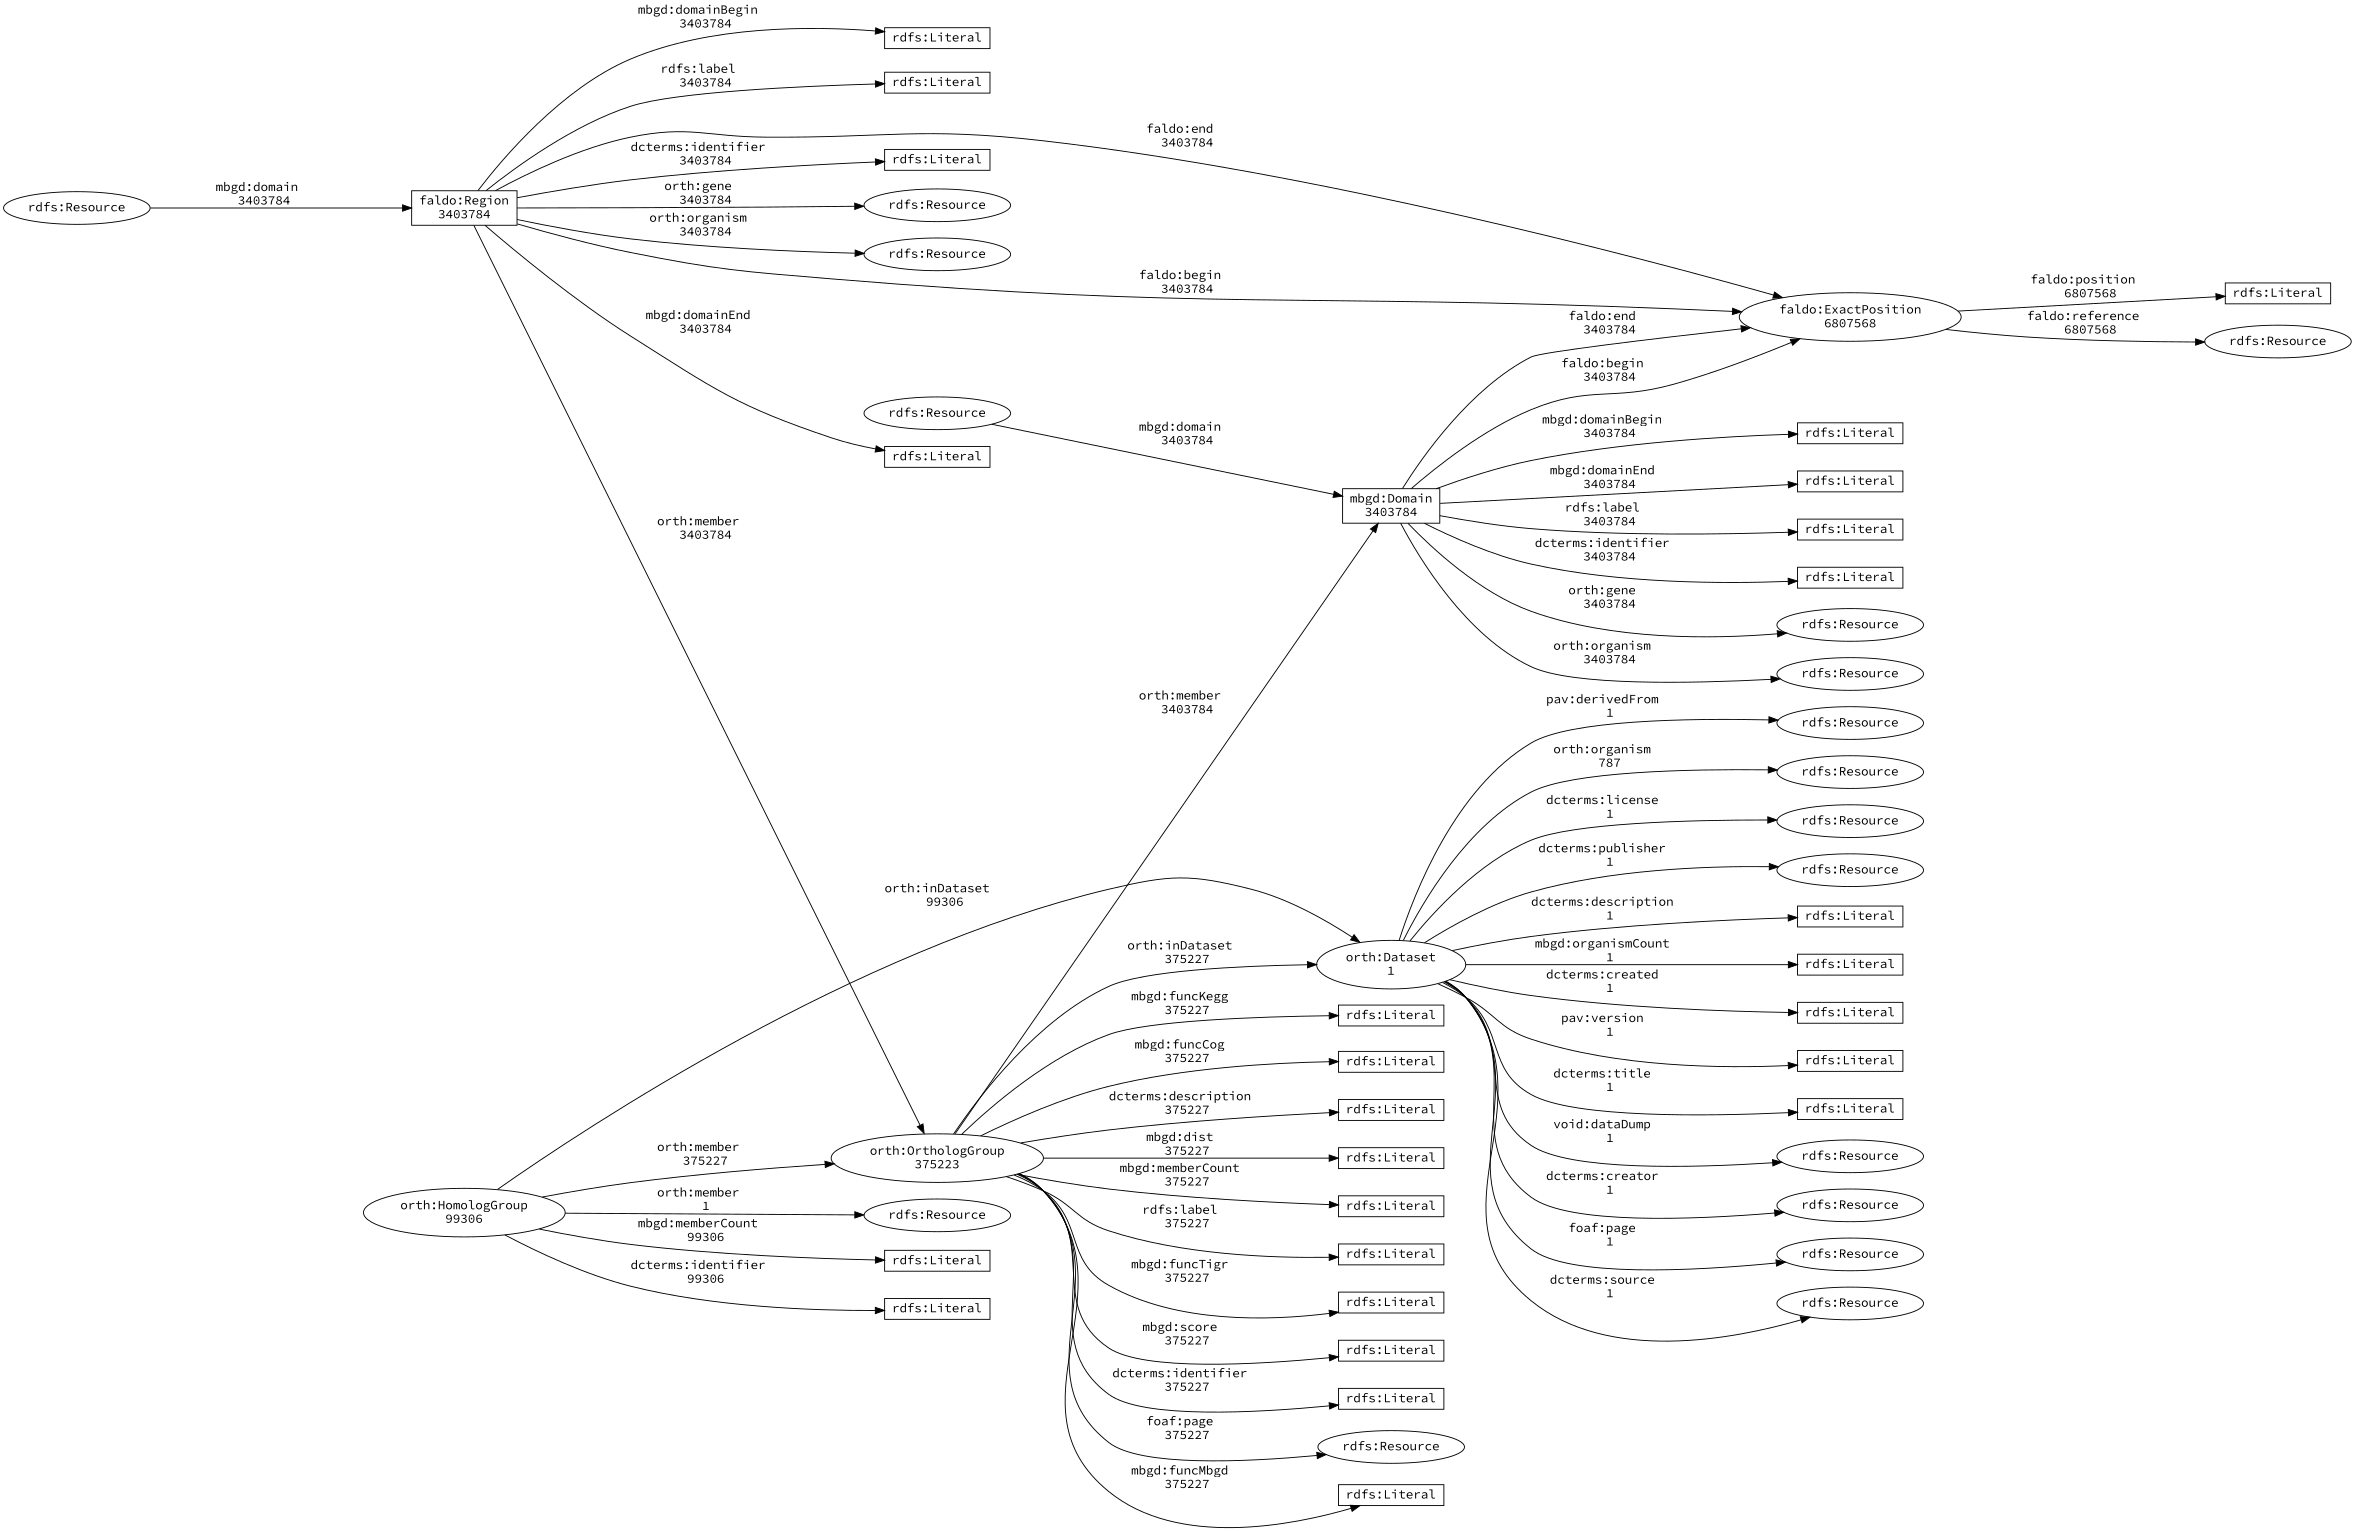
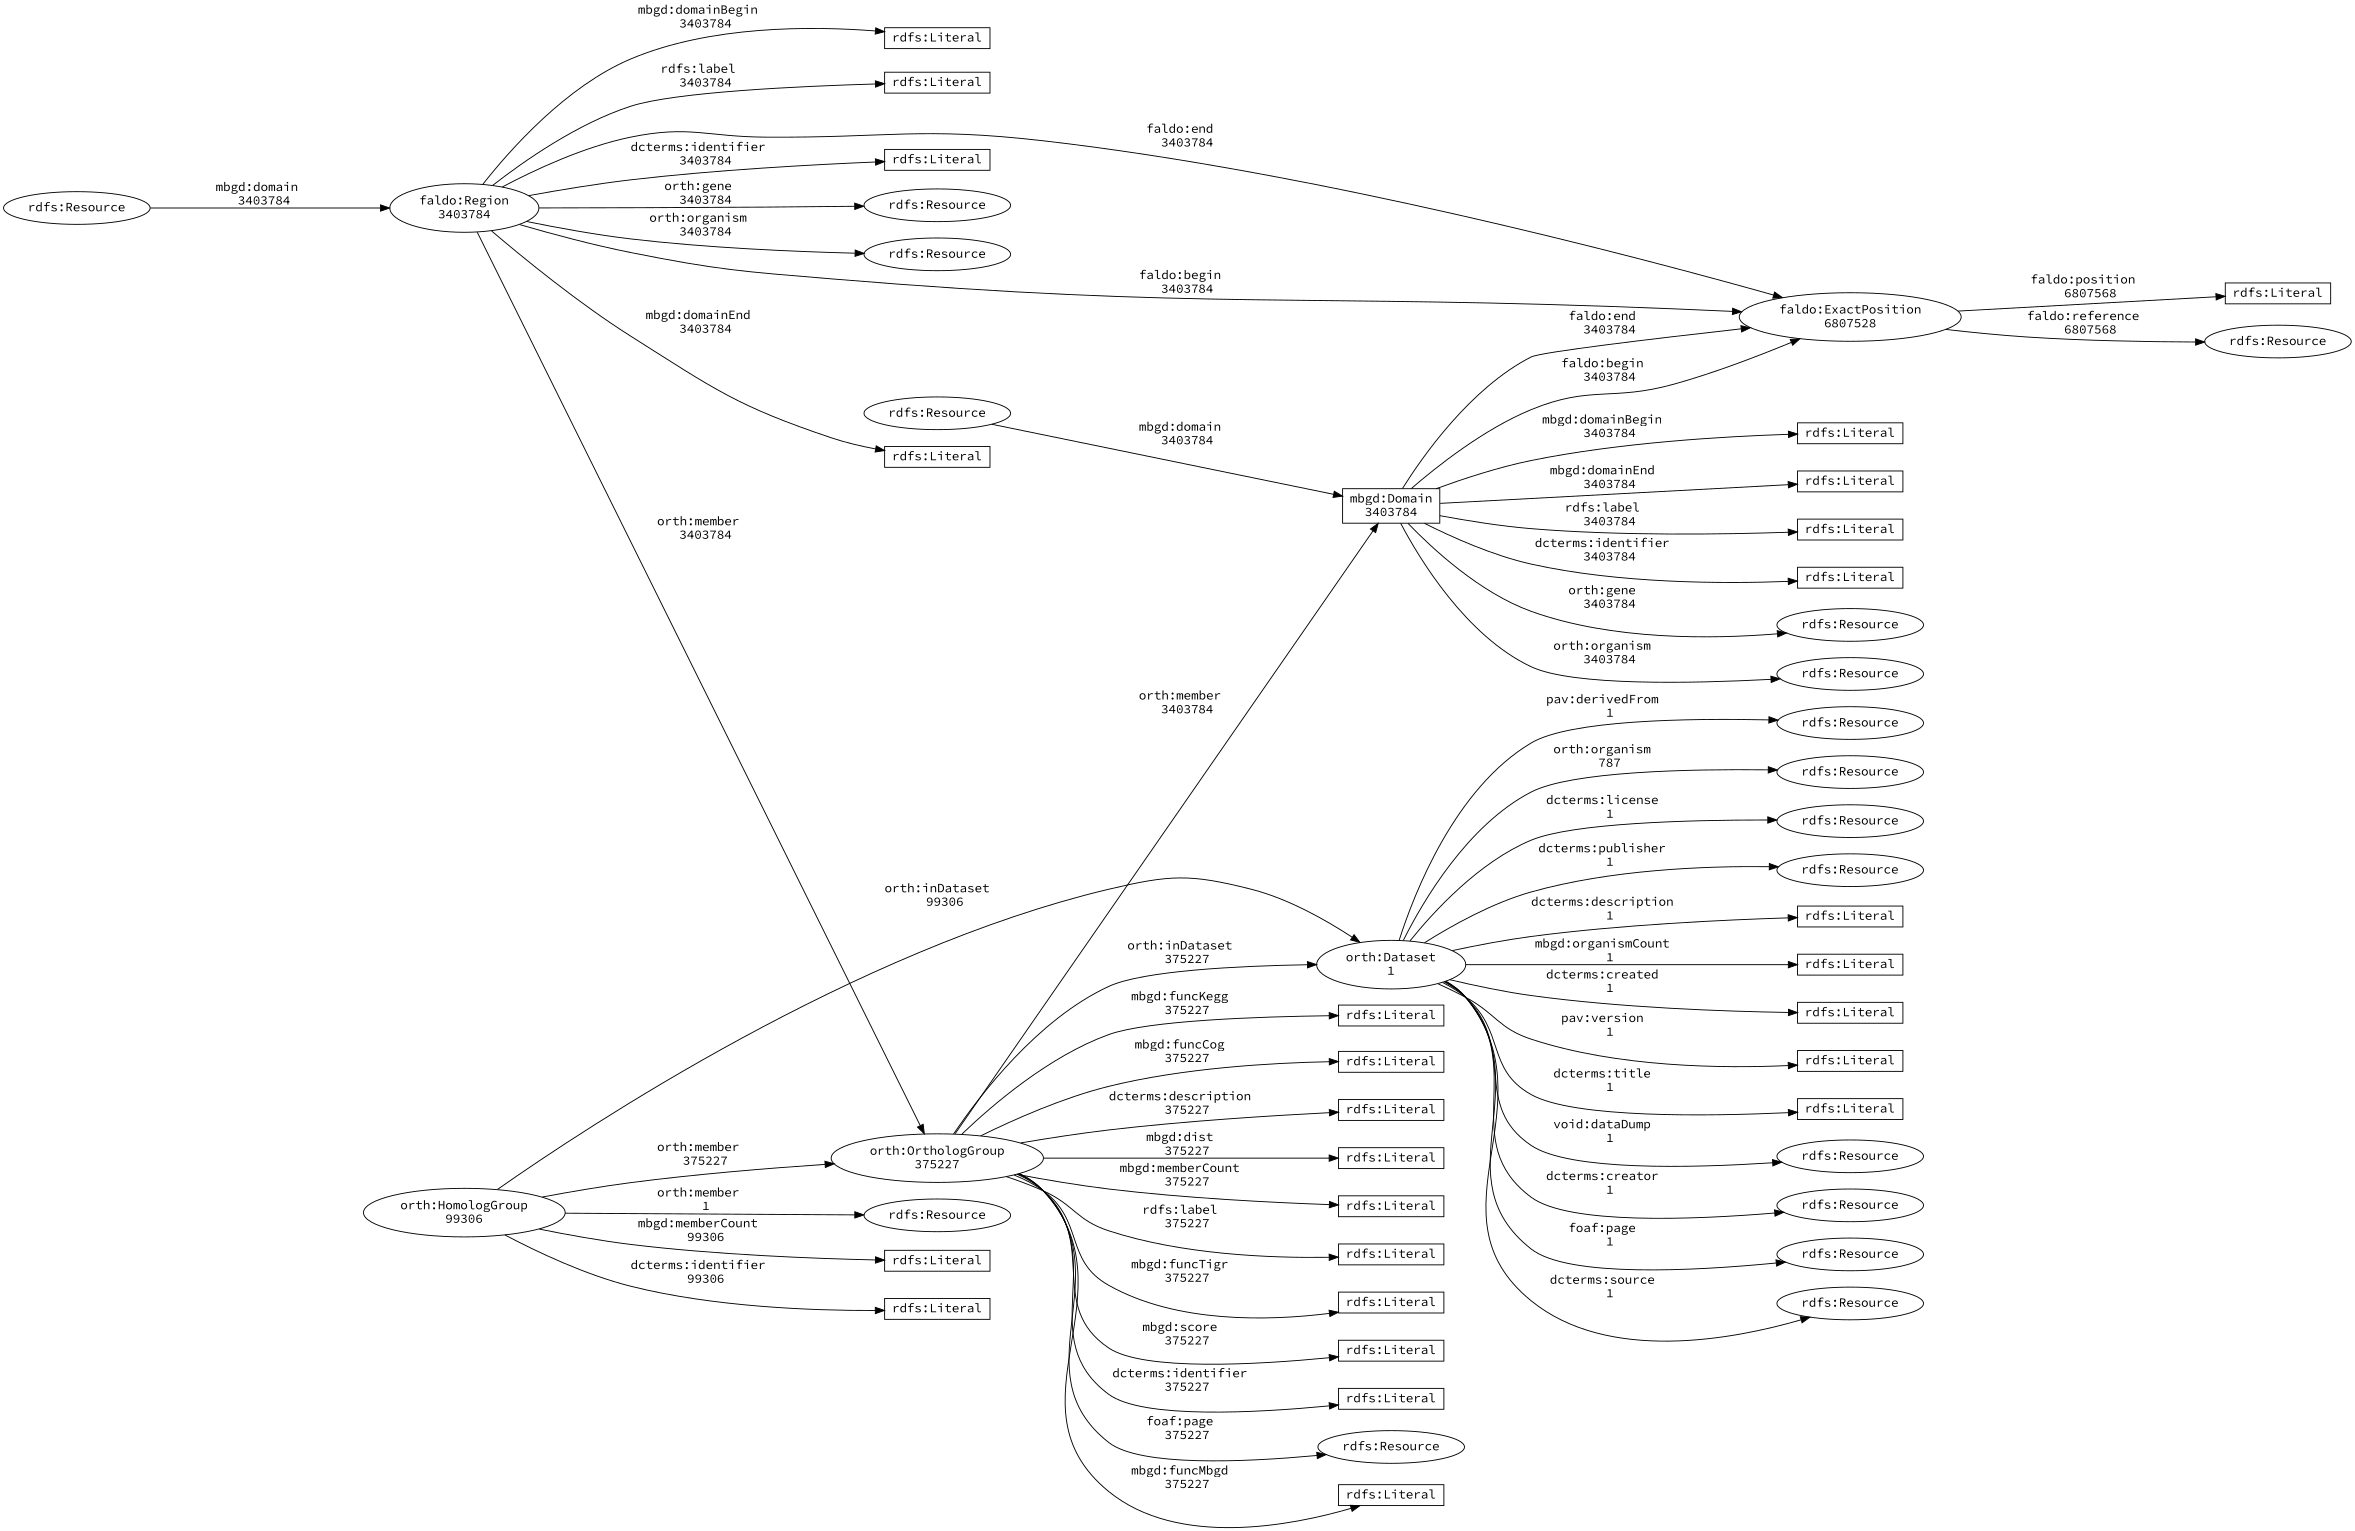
node "faldo:Region 3403784": shape box -> ellipse
node "faldo:ExactPosition 6807568": label "faldo:ExactPosition 6807568" -> "faldo:ExactPosition 6807528"
node "orth:OrthologGroup 375223": label "orth:OrthologGroup 375223" -> "orth:OrthologGroup 375227"
